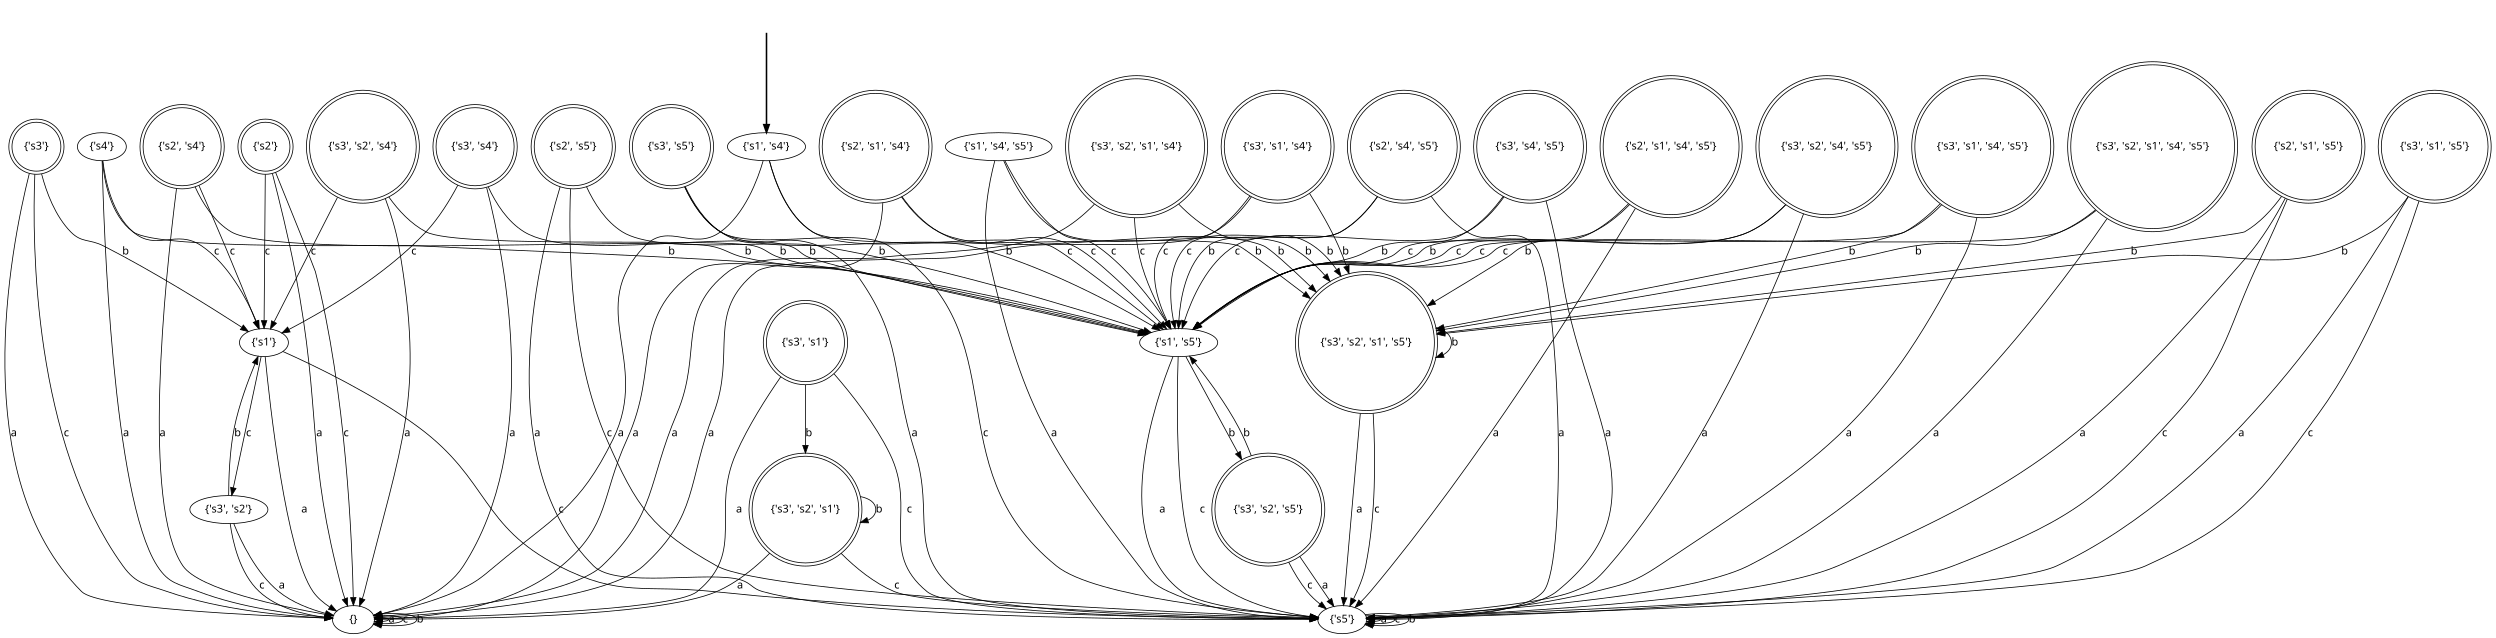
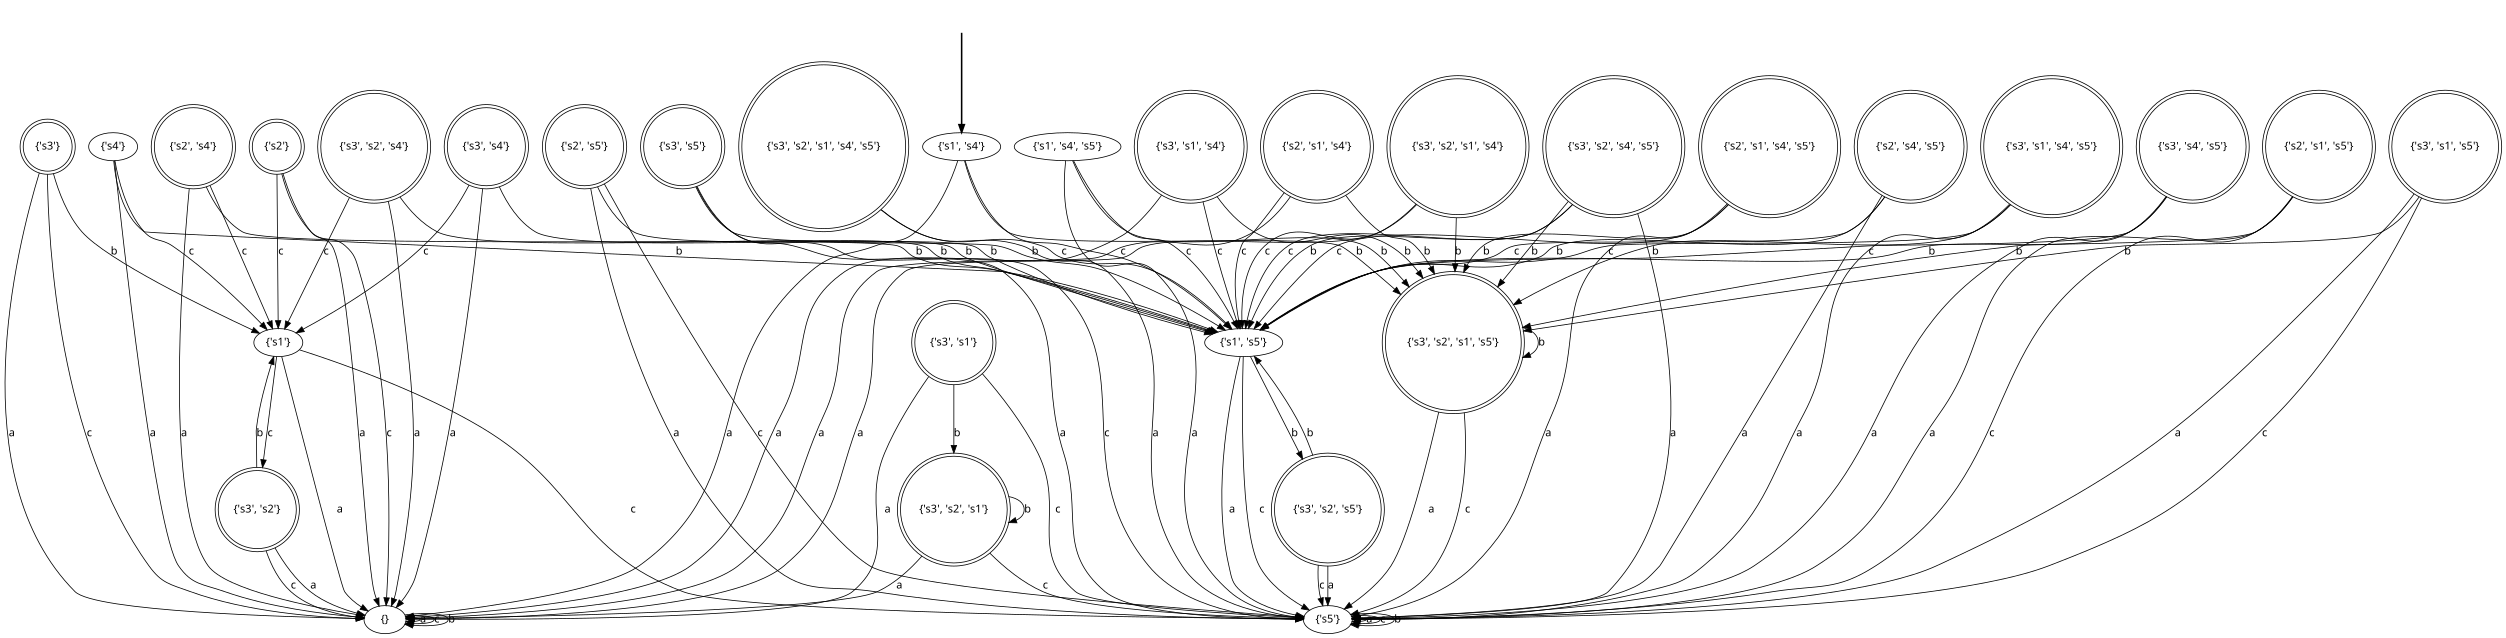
edge "{'s3', 's2', 's1', 's4', 's5'}" -> "{'s3', 's2', 's1', 's5'}": now "{'s3', 's2', 's4', 's5'}" -> "{'s3', 's2', 's1', 's5'}"
node "{'s3', 's2'}": shape ellipse -> doublecircle
